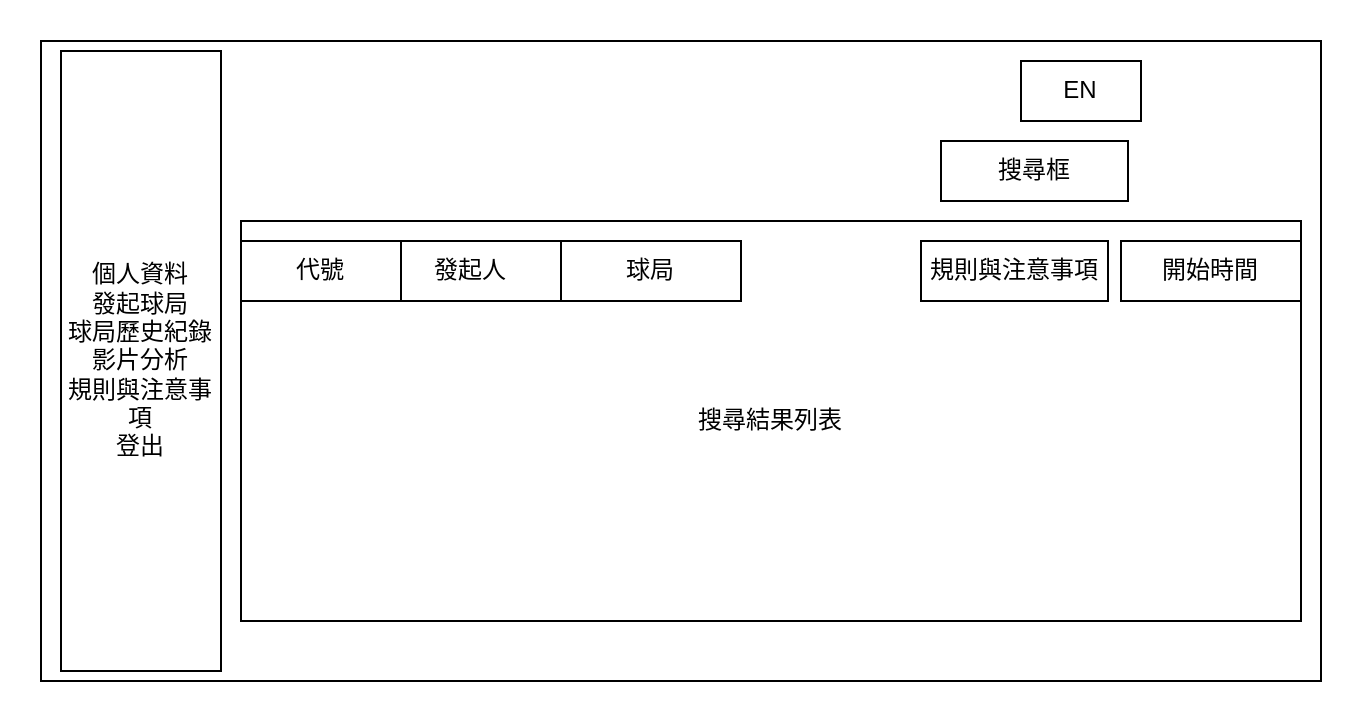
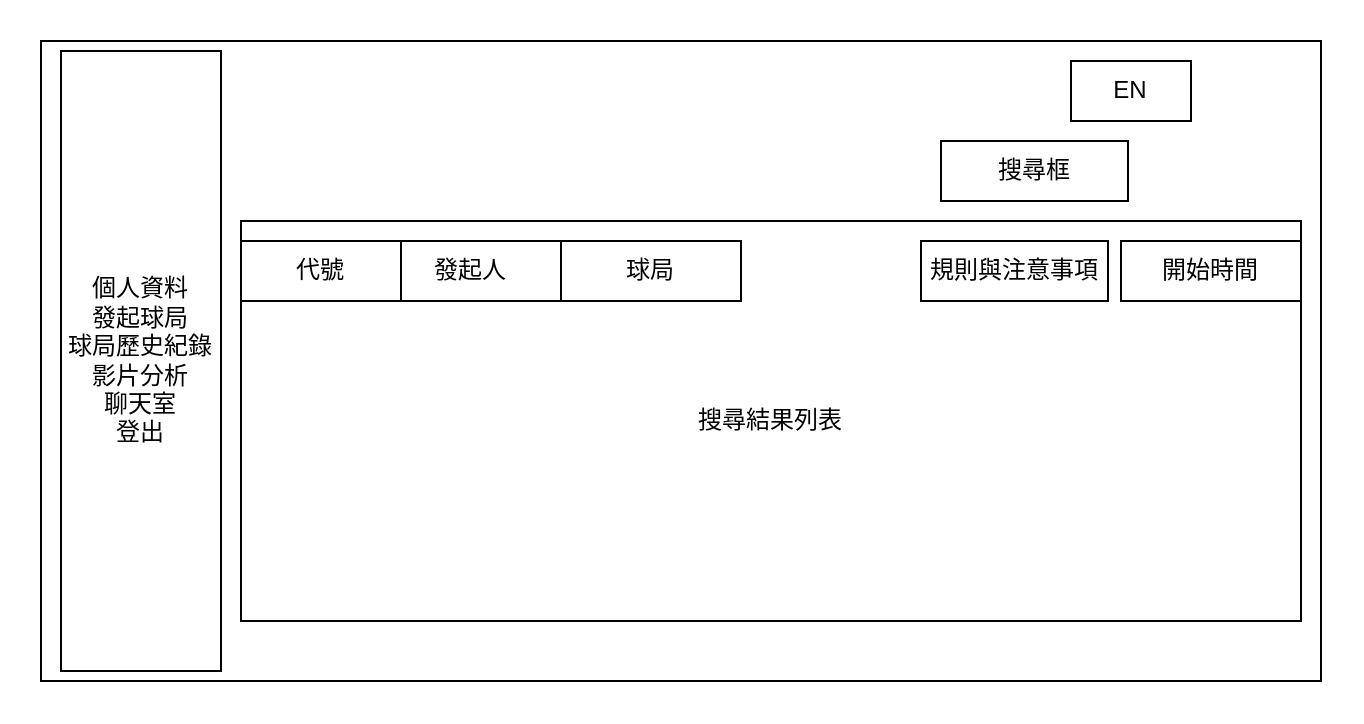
node "EN": moved (1081, 91) -> (1131, 91)
node "個人資料 發起球局 球局歷史紀錄 影片分析 規則與注意事項 登出": label "個人資料 發起球局 球局歷史紀錄 影片分析 規則與注意事項 登出" -> "個人資料 發起球局 球局歷史紀錄 影片分析 聊天室 登出"
